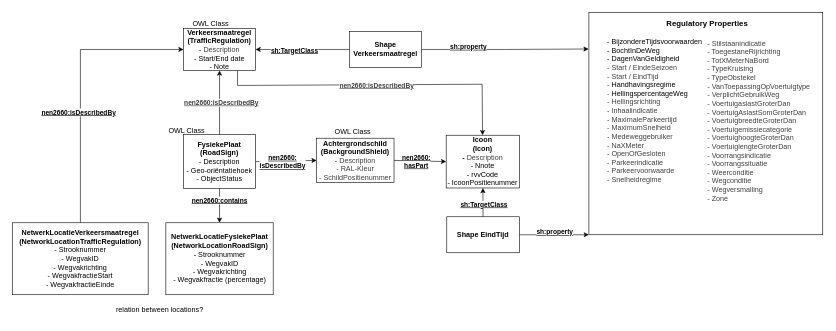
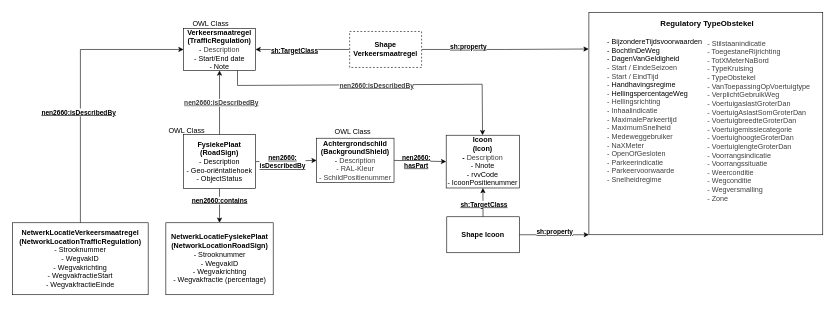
node "Regulatory Properties": label "Regulatory Properties" -> "Regulatory TypeObstekel"
node "Shape Verkeersmaatregel": style solid -> dashed
node "Shape EindTijd": label "Shape EindTijd" -> "Shape Icoon"
node "relation between locations?": removed
